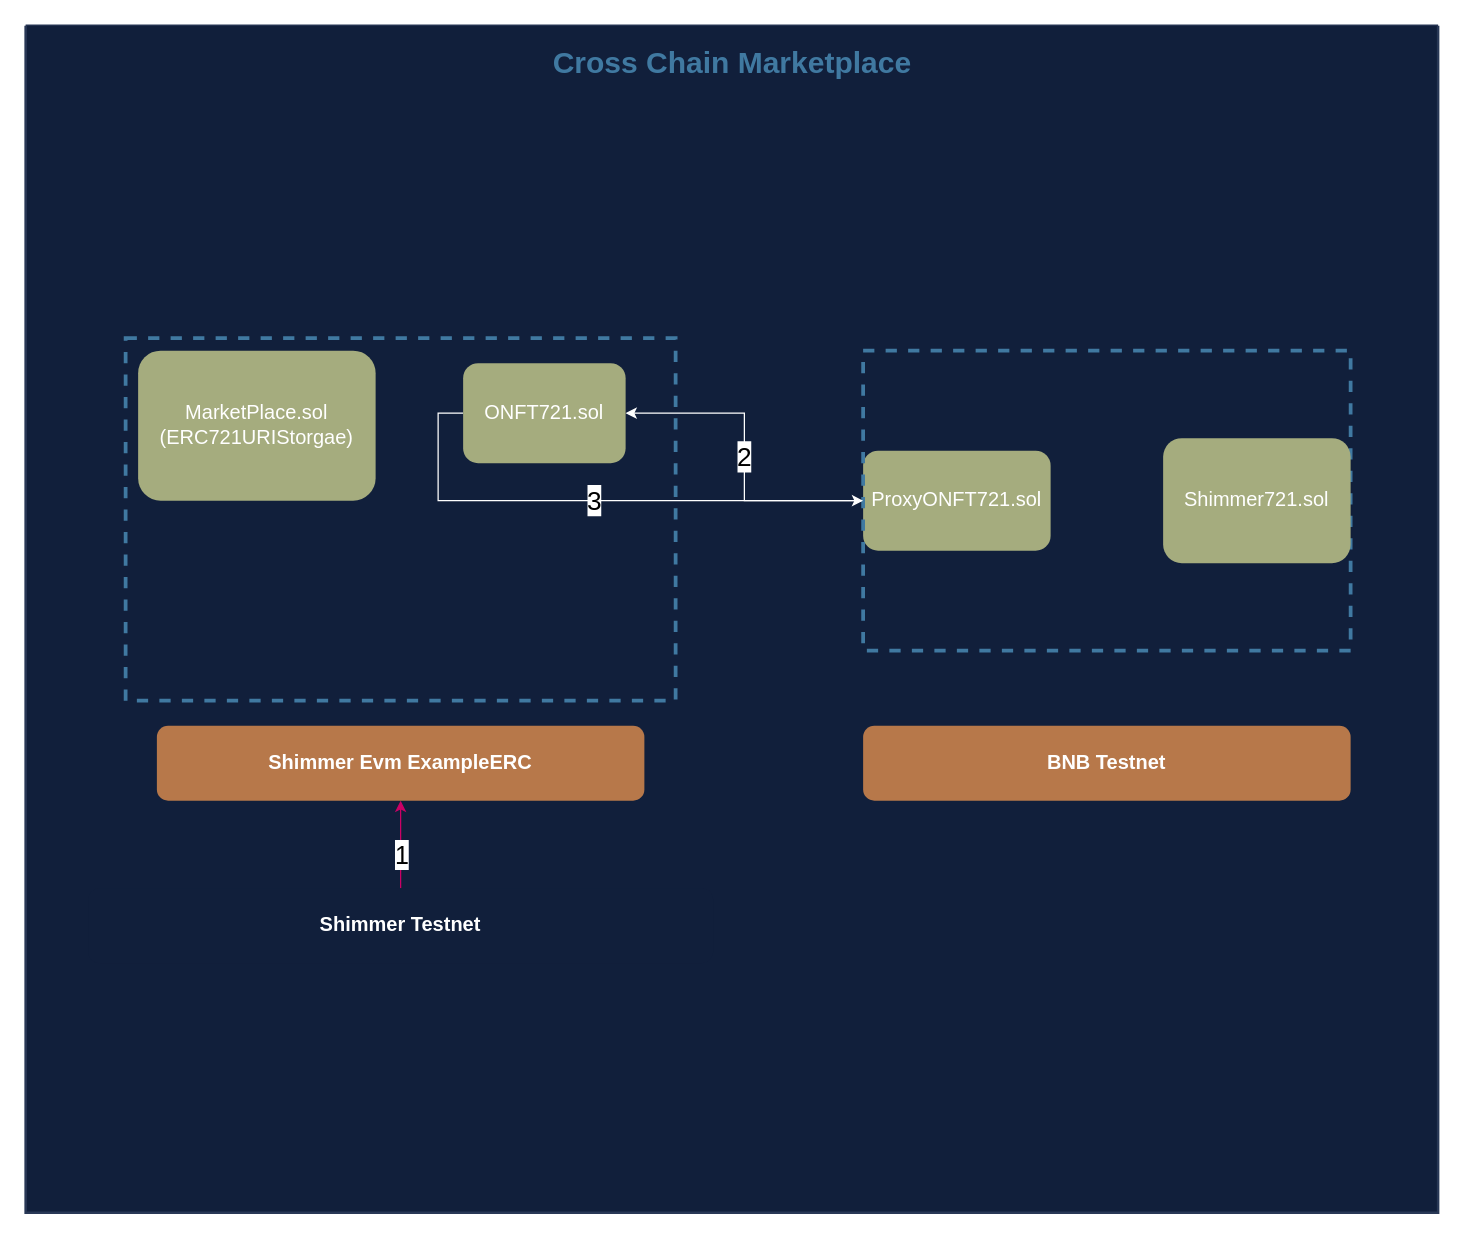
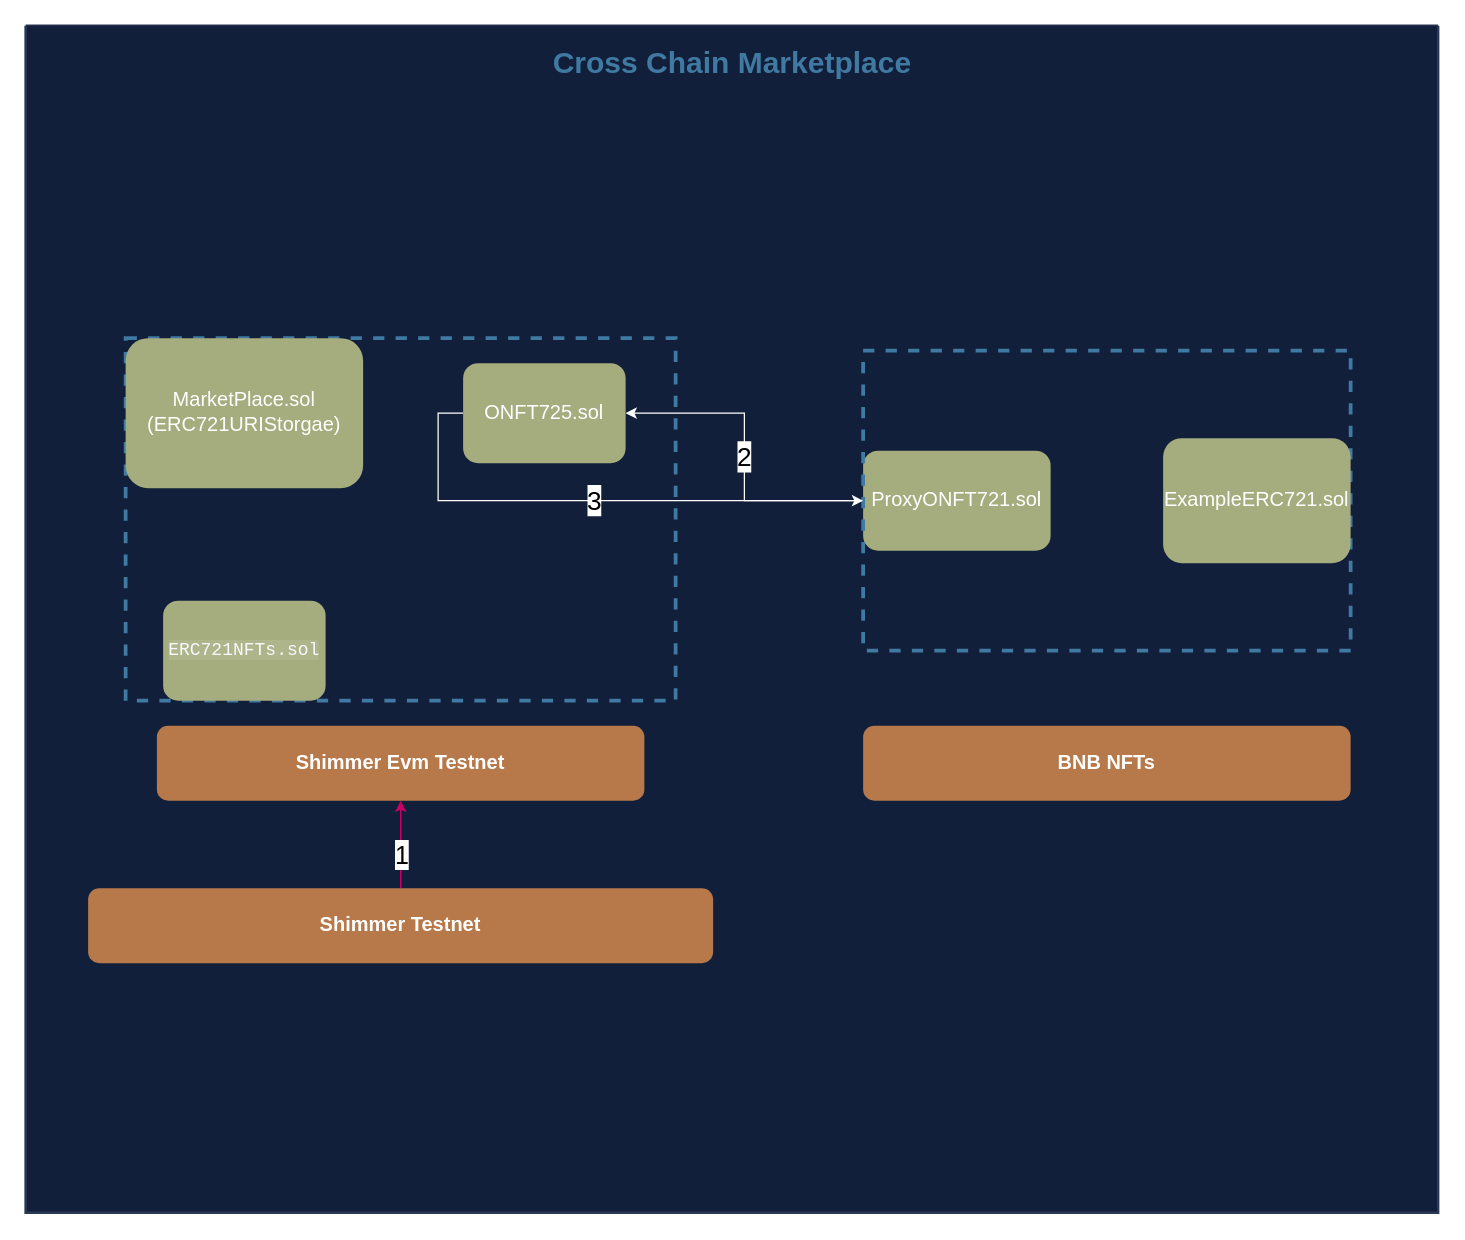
node "ONFT721.sol": label "ONFT721.sol" -> "ONFT725.sol"
node "MarketPlace.sol (ERC721URIStorgae)": moved (257, 426) -> (244, 413)
node "Shimmer721.sol": label "Shimmer721.sol" -> "ExampleERC721.sol"
node "ERC721NFTs.sol": added
node "Shimmer Evm ExampleERC": label "Shimmer Evm ExampleERC" -> "Shimmer Evm Testnet"
node "BNB Testnet": label "BNB Testnet" -> "BNB NFTs"
node "Shimmer Testnet": fillcolor #111f3b -> #b7784a
